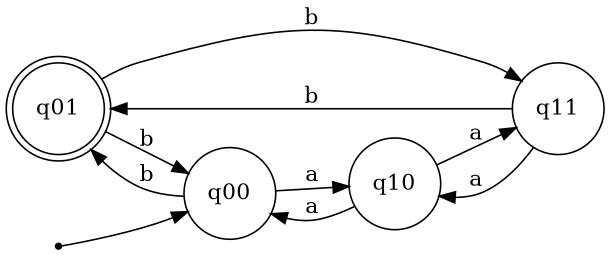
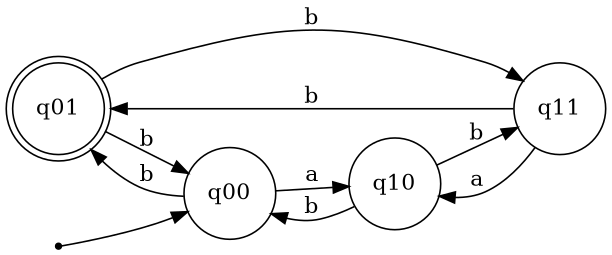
edge "q10" -> "q11": label "a" -> "b"
edge "q10" -> "q00": label "a" -> "b"
